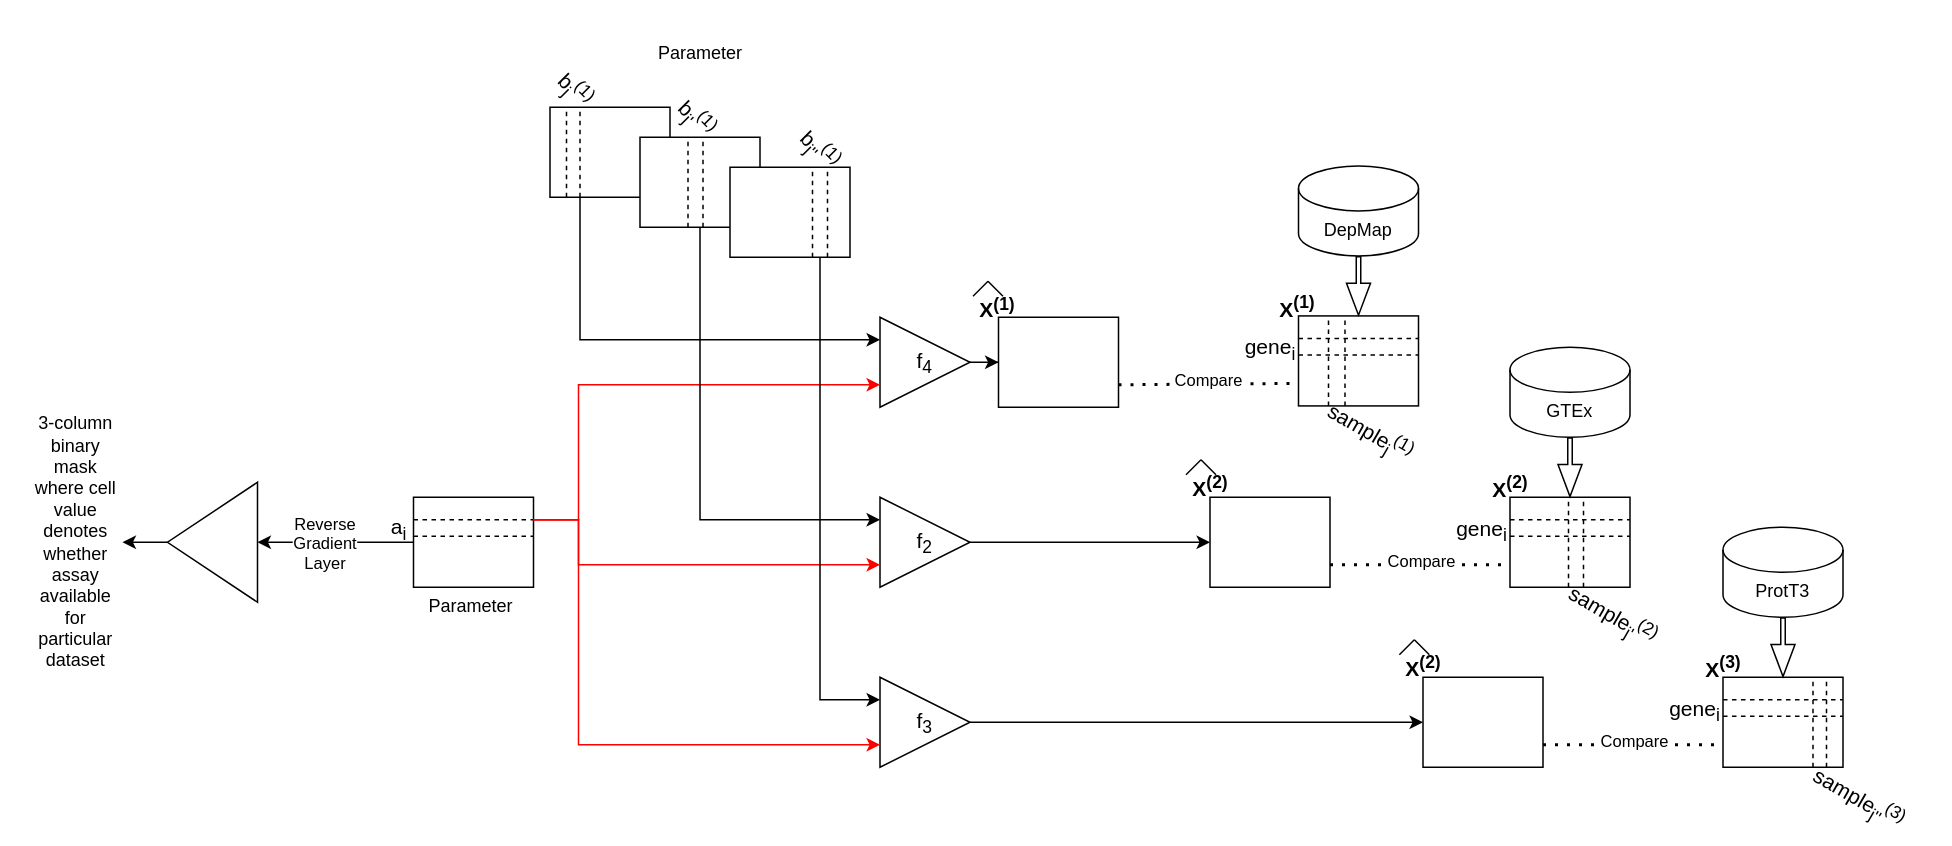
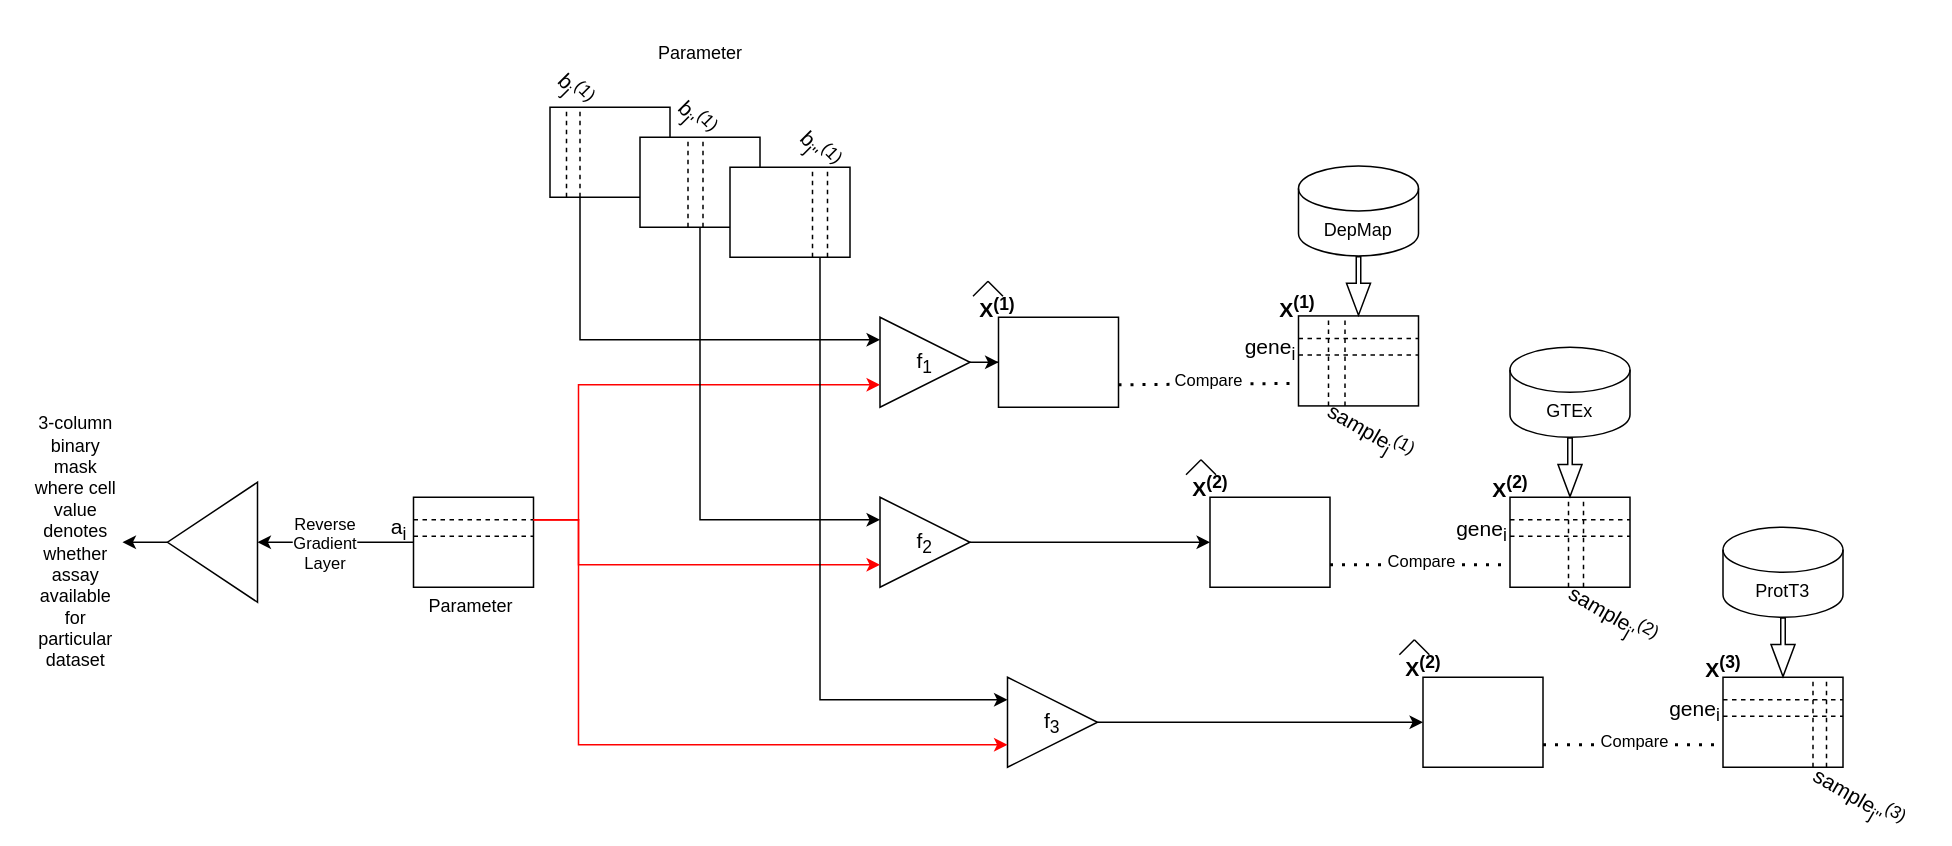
node "f4": label "f4" -> "f1"
node "f3": moved (925, 722) -> (1052, 722)
